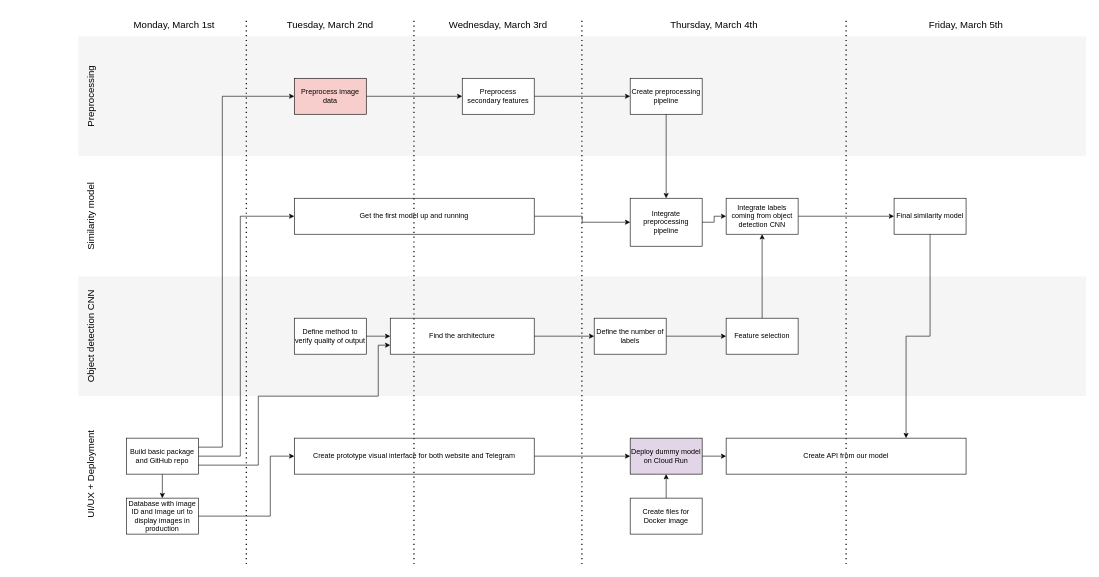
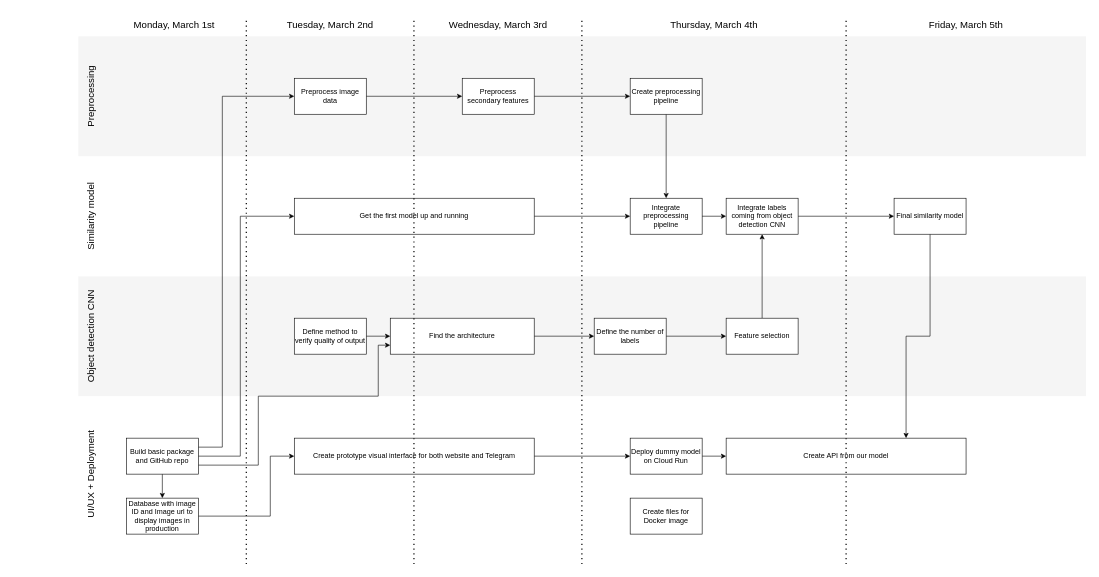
node "Preprocess image data": fillcolor #f8cecc -> #ffffff
node "Integrate preprocessing pipeline": size 72x48 -> 72x36
node "Deploy dummy model on Cloud Run": fillcolor #e1d5e7 -> #ffffff
edge "Create files for Docker image" -> "Deploy dummy model on Cloud Run": removed
